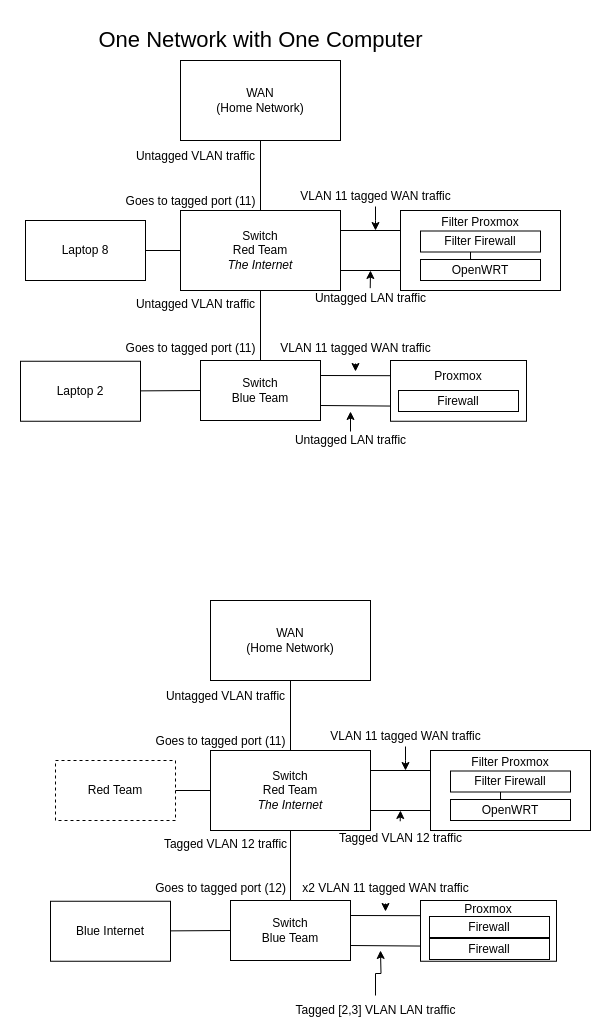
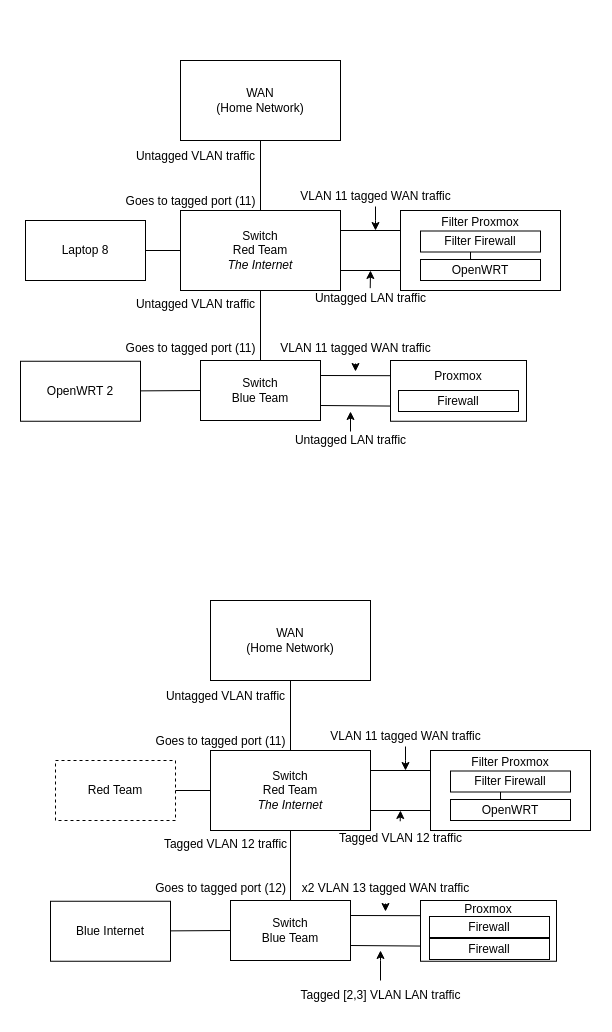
node "One Network with One Computer": removed
node "Laptop 2": label "Laptop 2" -> "OpenWRT 2"
node "x2 VLAN 11 tagged WAN traffic": label "x2 VLAN 11 tagged WAN traffic" -> "x2 VLAN 13 tagged WAN traffic"
node "Tagged [2,3] VLAN LAN traffic": moved (376, 1011) -> (381, 996)
